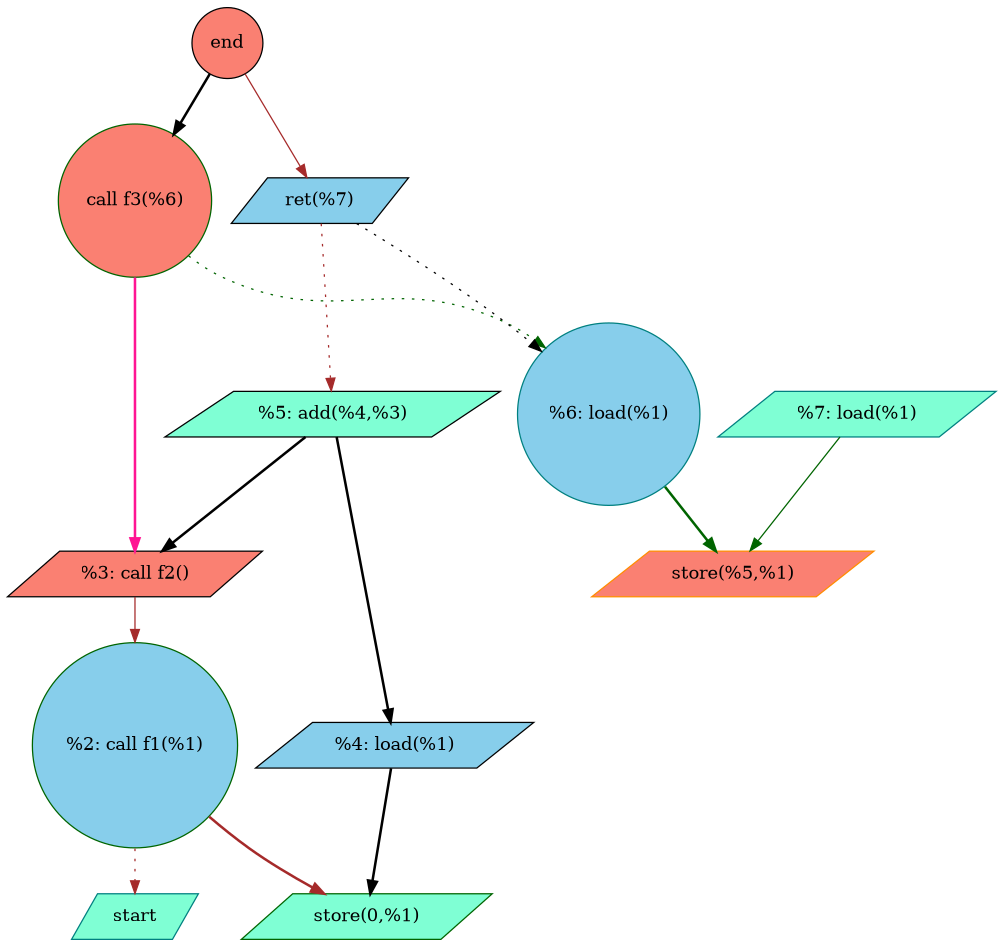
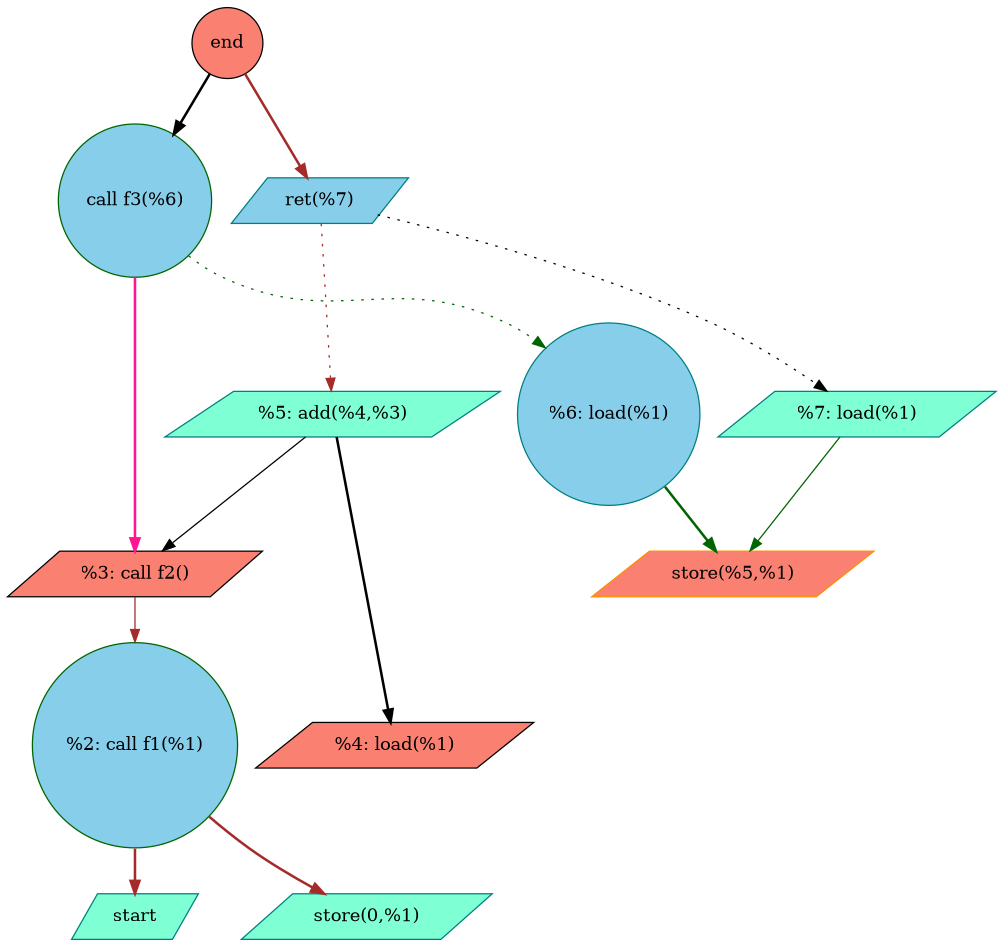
edge "end" -> "ret(%7)": style solid -> bold
node "call f3(%6)": fillcolor salmon -> skyblue
node "ret(%7)": color black -> teal
edge "ret(%7)" -> "%6: load(%1)": now "ret(%7)" -> "%7: load(%1)"
node "%5: add(%4,%3)": color black -> teal
edge "%5: add(%4,%3)" -> "%3: call f2()": style bold -> solid
node "%4: load(%1)": fillcolor skyblue -> salmon
edge "%4: load(%1)" -> "store(0,%1)": removed
edge "%2: call f1(%1)" -> "start": style dotted -> bold
node "store(0,%1)": color darkgreen -> teal
